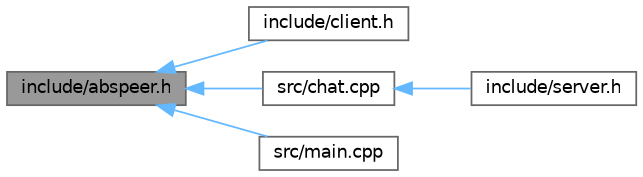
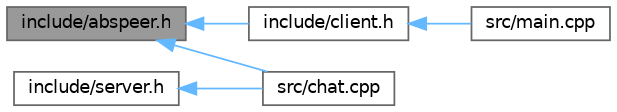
edge "include/server.h" -> "src/chat.cpp": reversed
edge "src/main.cpp" -> "include/abspeer.h": now "src/main.cpp" -> "include/client.h"
